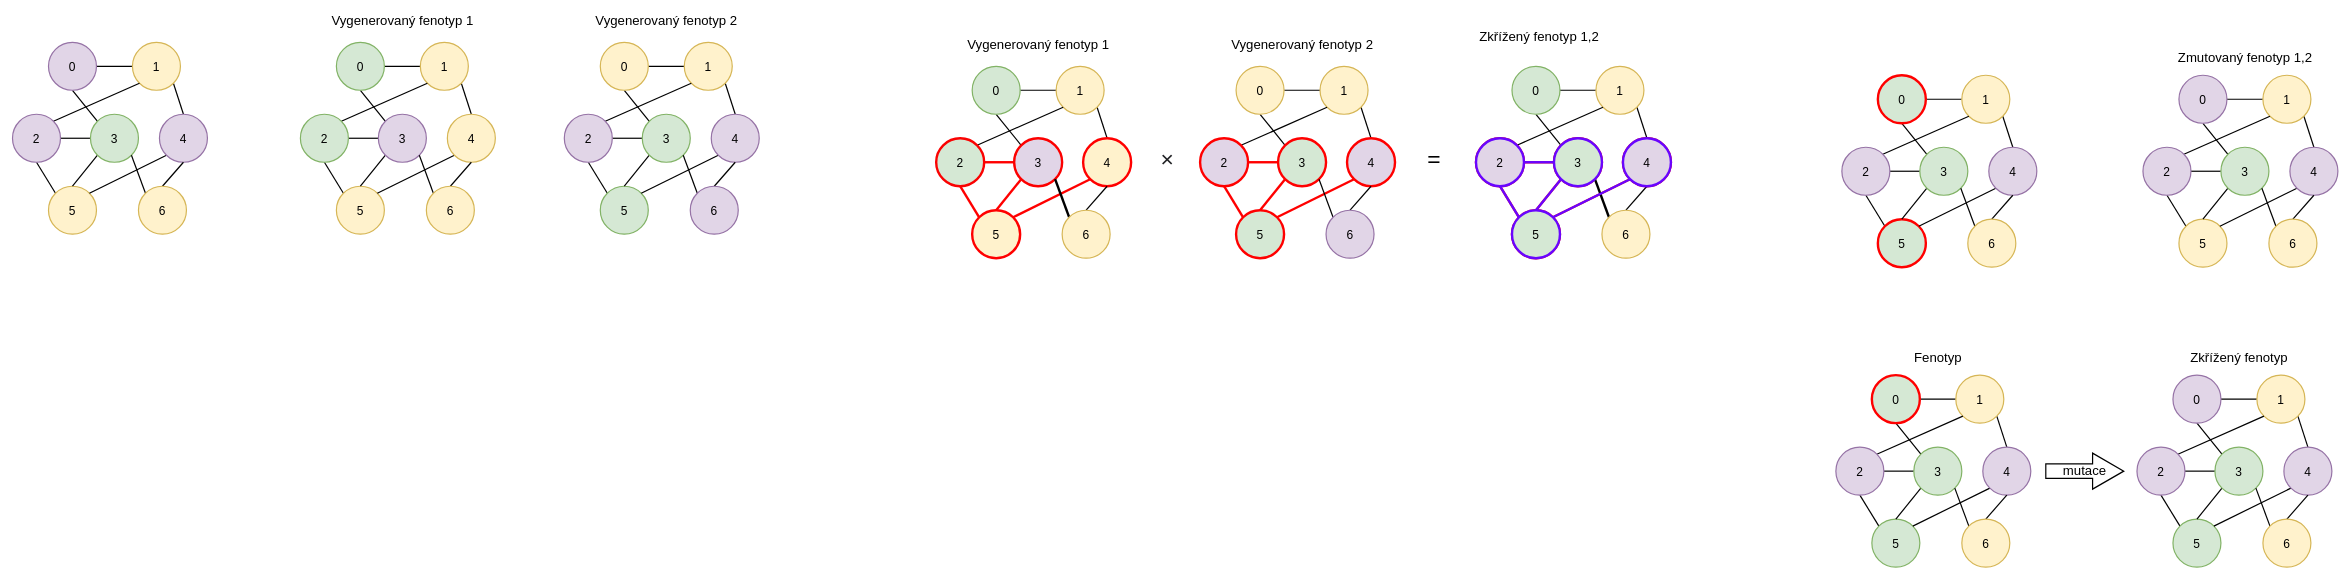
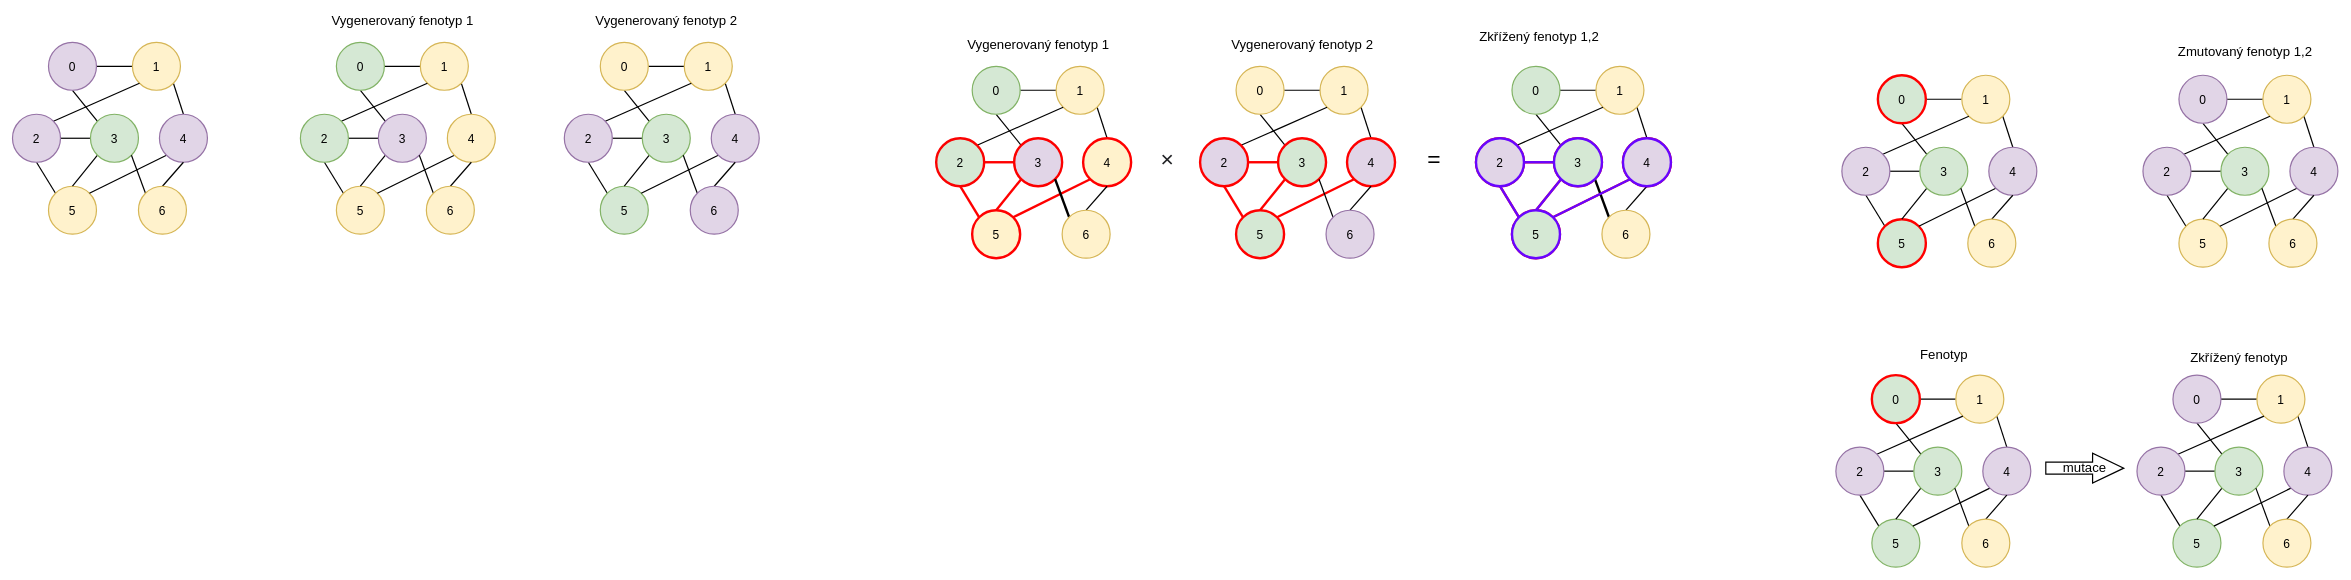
node "Zmutovaný fenotyp 1,2": moved (2246, 54) -> (2246, 48)
node "Fenotyp": moved (1938, 354) -> (1944, 351)
node "mutace": size 78x36 -> 78x30
